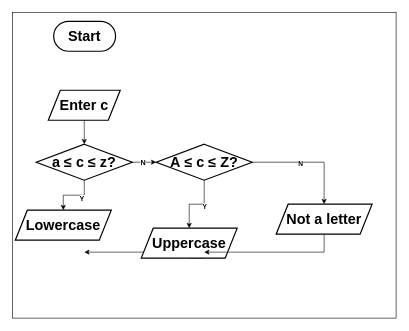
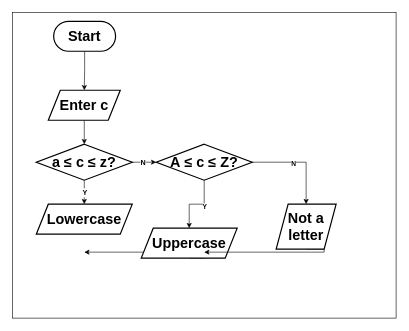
edge "Start" -> "Enter c": added
node "Not a letter": size 96x30 -> 60x45
node "Lowercase": moved (63, 225) -> (84, 219)
